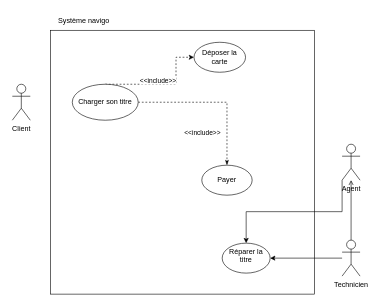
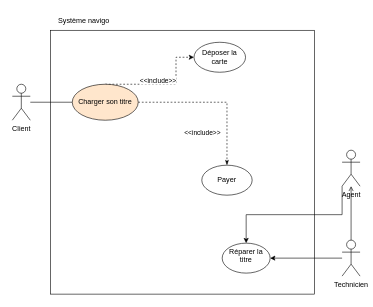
edge "Client" -- "Charger son titre": added
node "Charger son titre": fillcolor #ffffff -> #ffe6cc
node "Agent": moved (351, 162) -> (351, 168)
